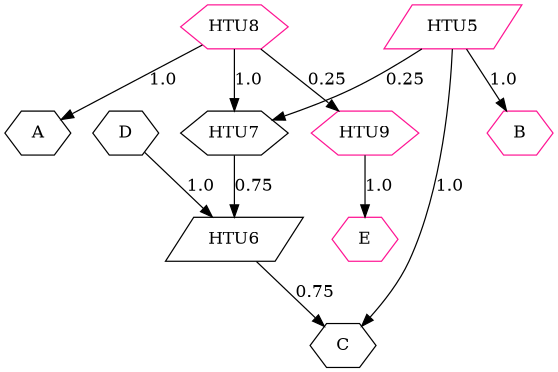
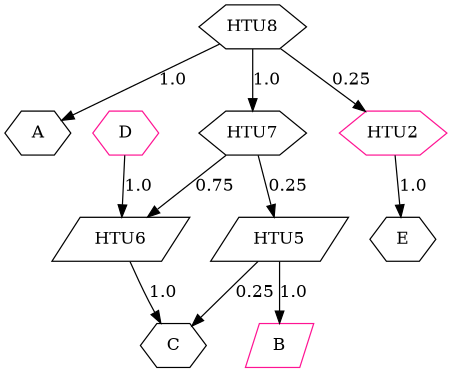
node "HTU8": color deeppink -> black
node "HTU5": color deeppink -> black
edge "HTU5" -> "HTU7": reversed
node "D": color black -> deeppink
node "HTU9": label "HTU9" -> "HTU2"
node "B": shape hexagon -> parallelogram
edge "HTU5" -> "C": label "1.0" -> "0.25"
node "E": color deeppink -> black
edge "HTU6" -> "C": label "0.75" -> "1.0"
